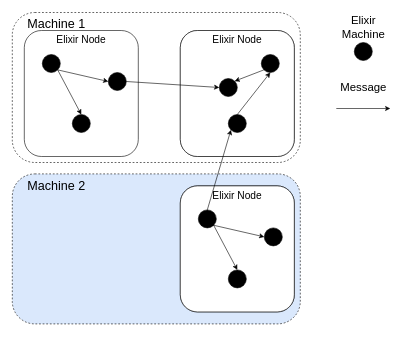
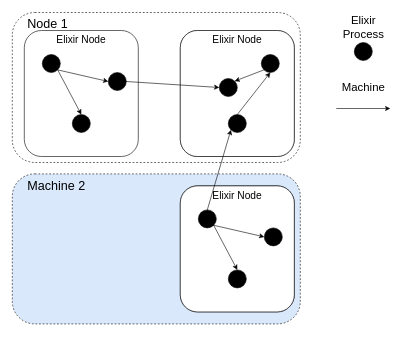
node "Machine 1": label "Machine 1" -> "Node 1"
node "Elixir Machine": label "Elixir Machine" -> "Elixir Process"
node "Message": label "Message" -> "Machine"
